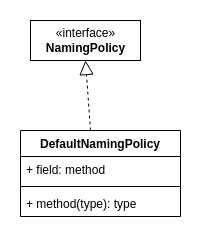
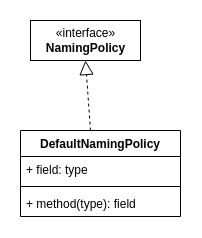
node "+ field: method": label "+ field: method" -> "+ field: type"
node "+ method(type): type": label "+ method(type): type" -> "+ method(type): field"
